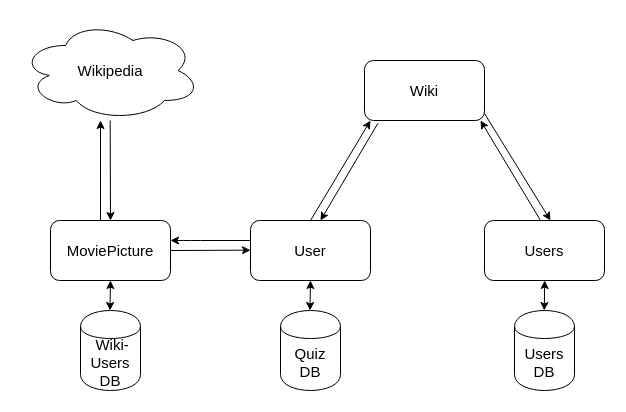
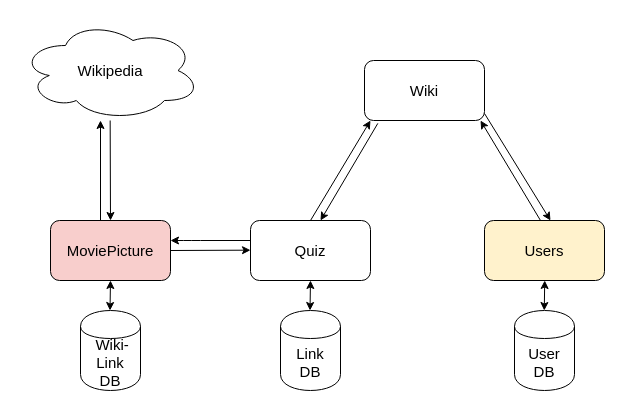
node "MoviePicture": fillcolor #ffffff -> #f8cecc
node "User": label "User" -> "Quiz"
node "Users": fillcolor #ffffff -> #fff2cc
node "Wiki-Users DB": label "Wiki-Users DB" -> "Wiki-Link DB"
node "Quiz DB": label "Quiz DB" -> "Link DB"
node "Users DB": label "Users DB" -> "User DB"
